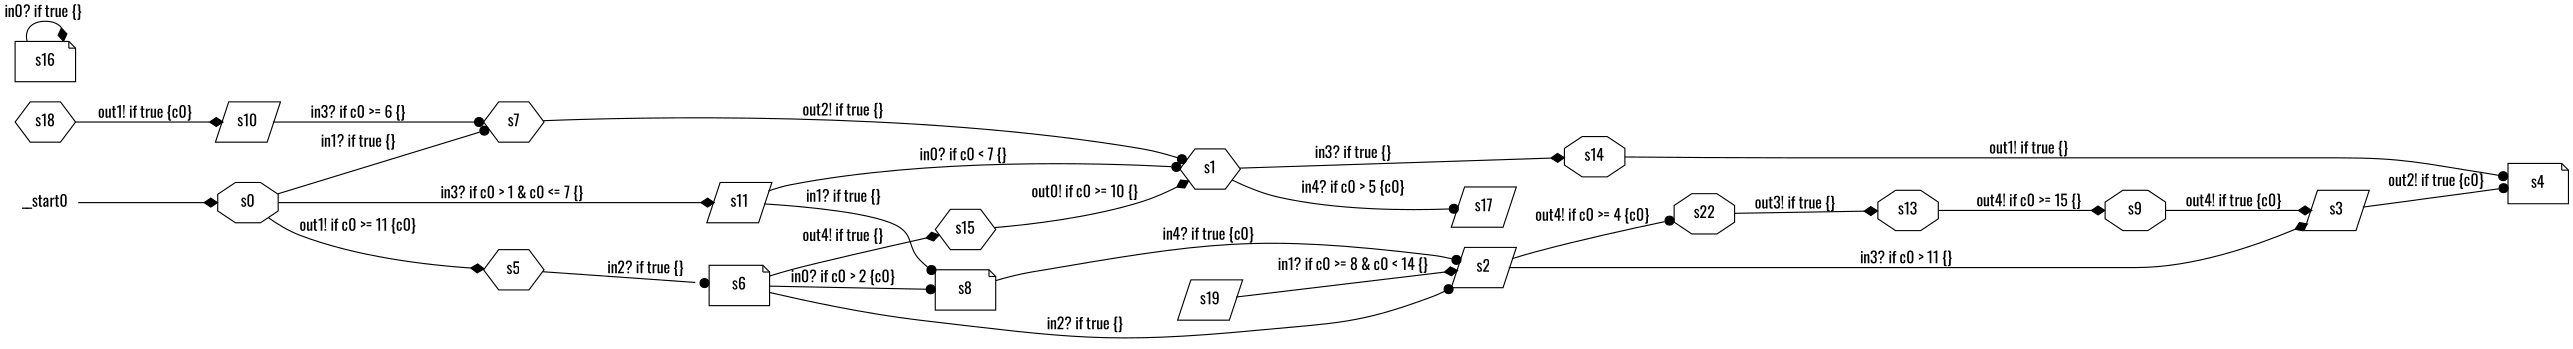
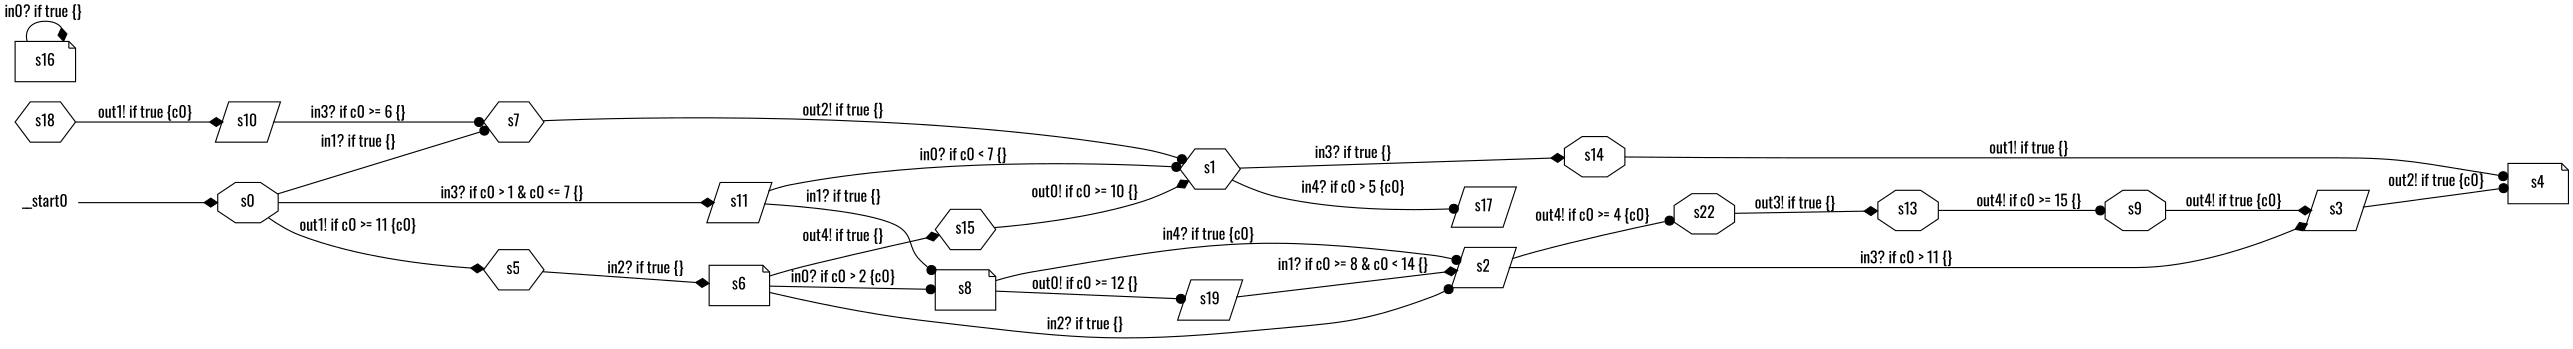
edge "s13" -> "s9": arrowhead diamond -> dot
edge "s5" -> "s6": arrowhead dot -> diamond
edge "s8" -> "s19": added, label "out0! if c0 >= 12 {}"
